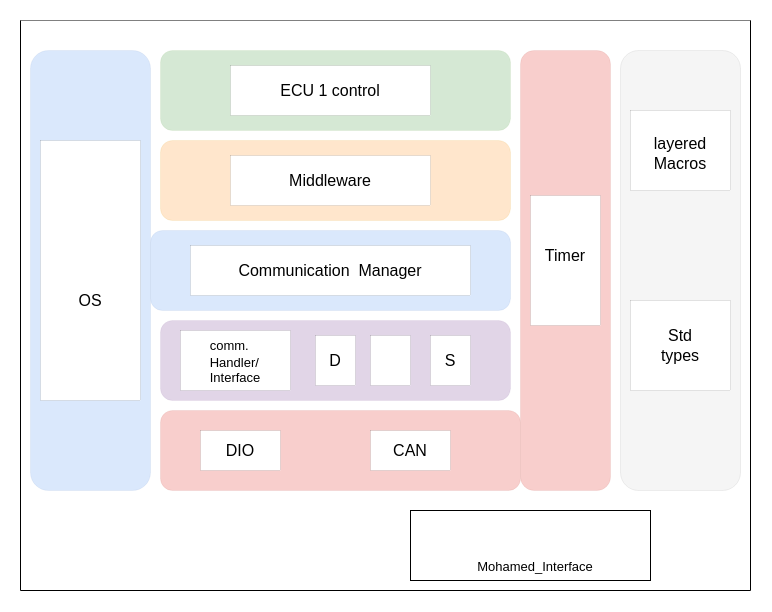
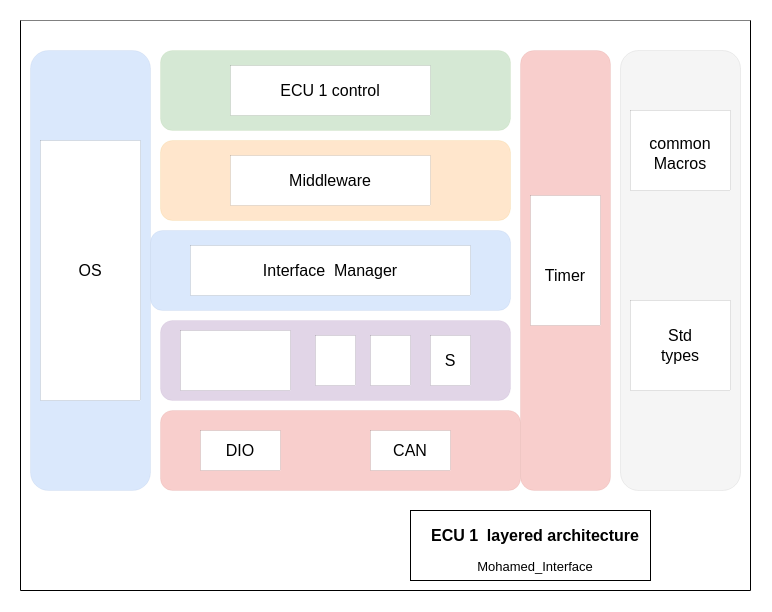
node "layered Macros": label "layered Macros" -> "common Macros"
node "Timer": moved (566, 256) -> (566, 276)
node "Communication Manager": label "Communication Manager" -> "Interface Manager"
node "OS": moved (91, 301) -> (91, 271)
node "comm. Handler/ Interface": removed
node "D": removed
node "ECU 1 layered architecture": added
